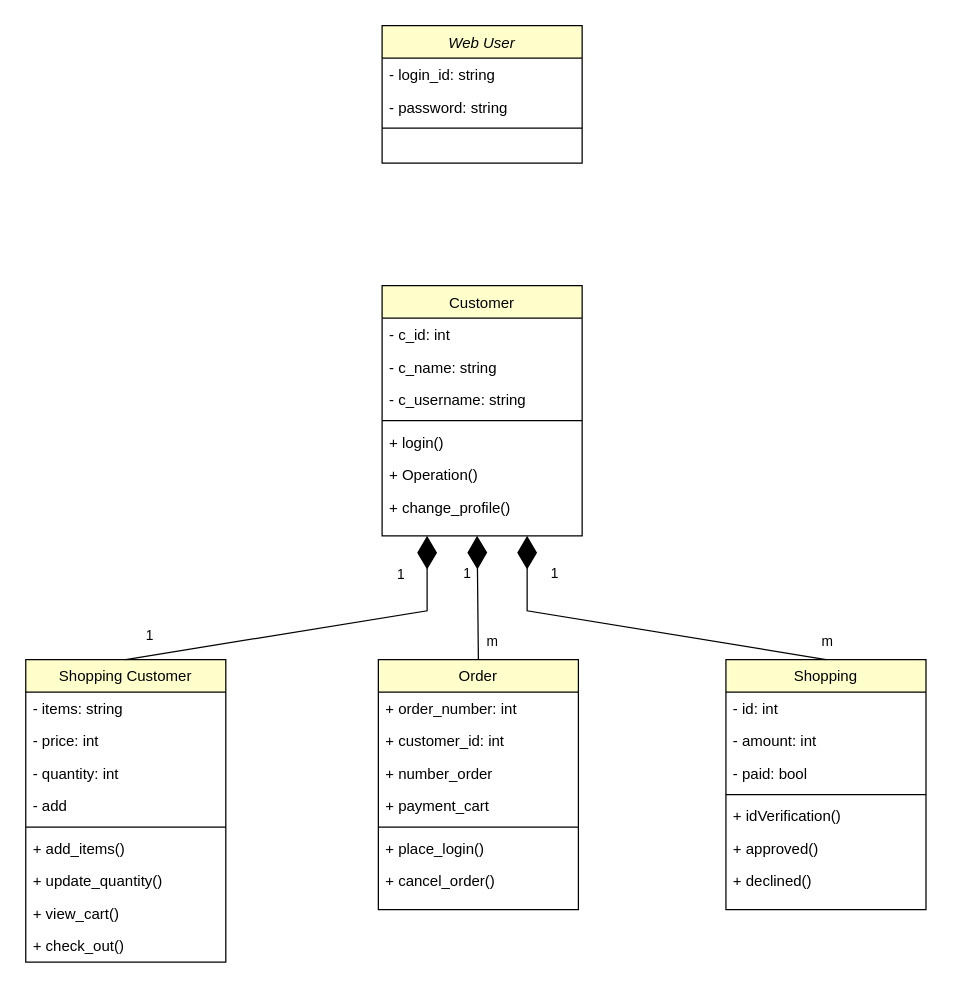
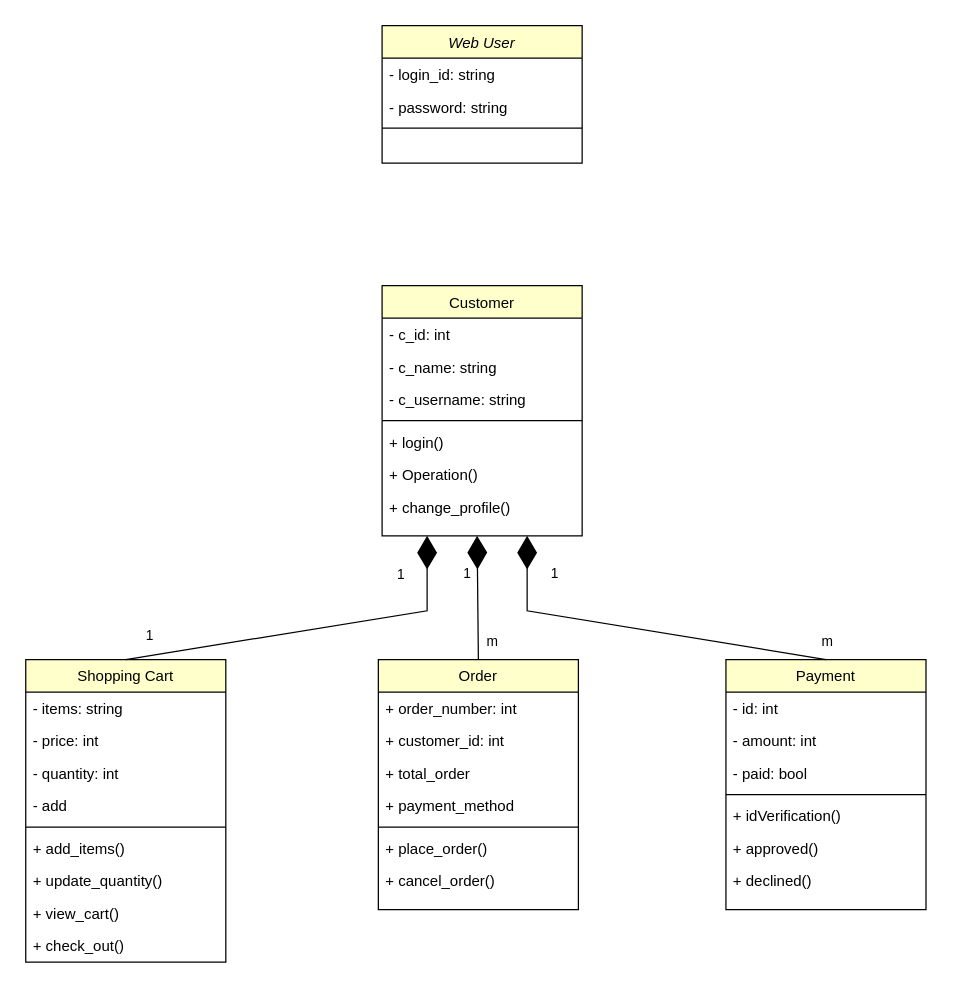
node "Shopping Customer": label "Shopping Customer" -> "Shopping Cart"
node "Shopping": label "Shopping" -> "Payment"
node "+ number_order": label "+ number_order" -> "+ total_order"
node "+ payment_cart": label "+ payment_cart" -> "+ payment_method"
node "+ place_login()": label "+ place_login()" -> "+ place_order()"
